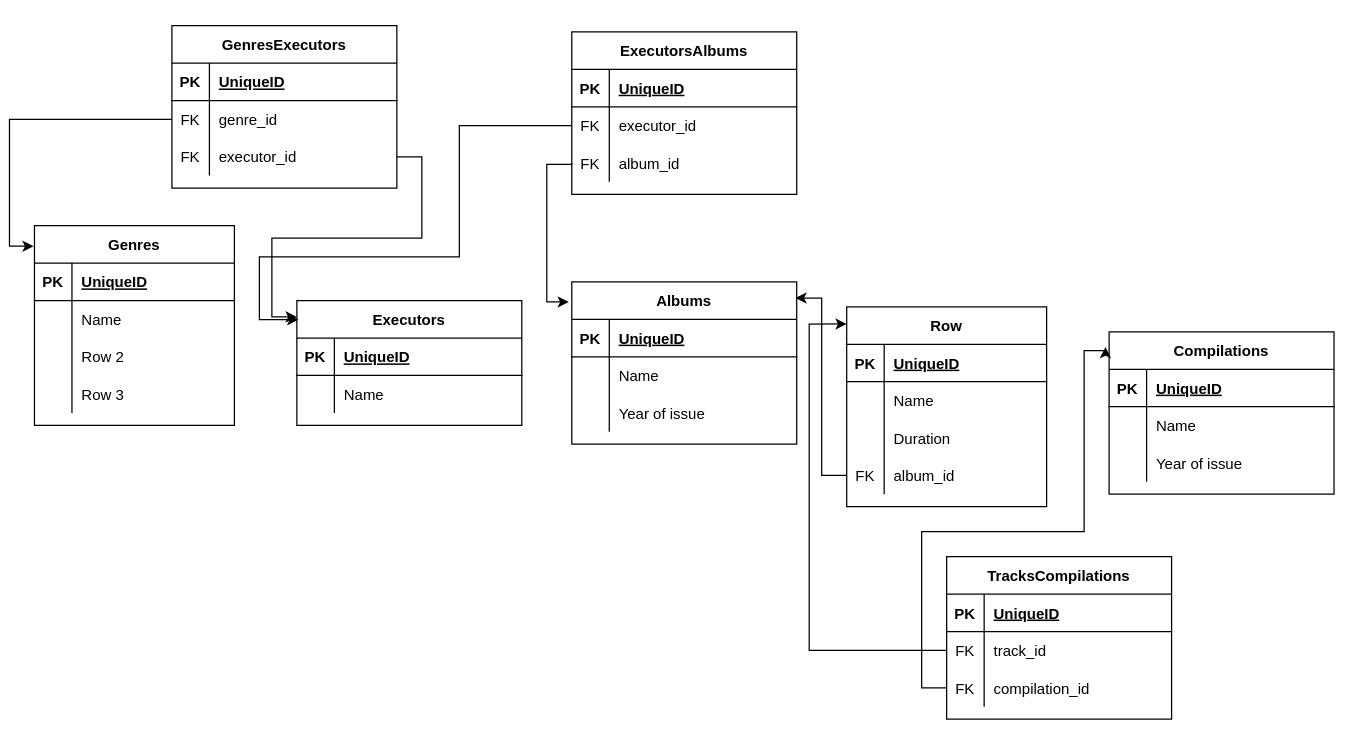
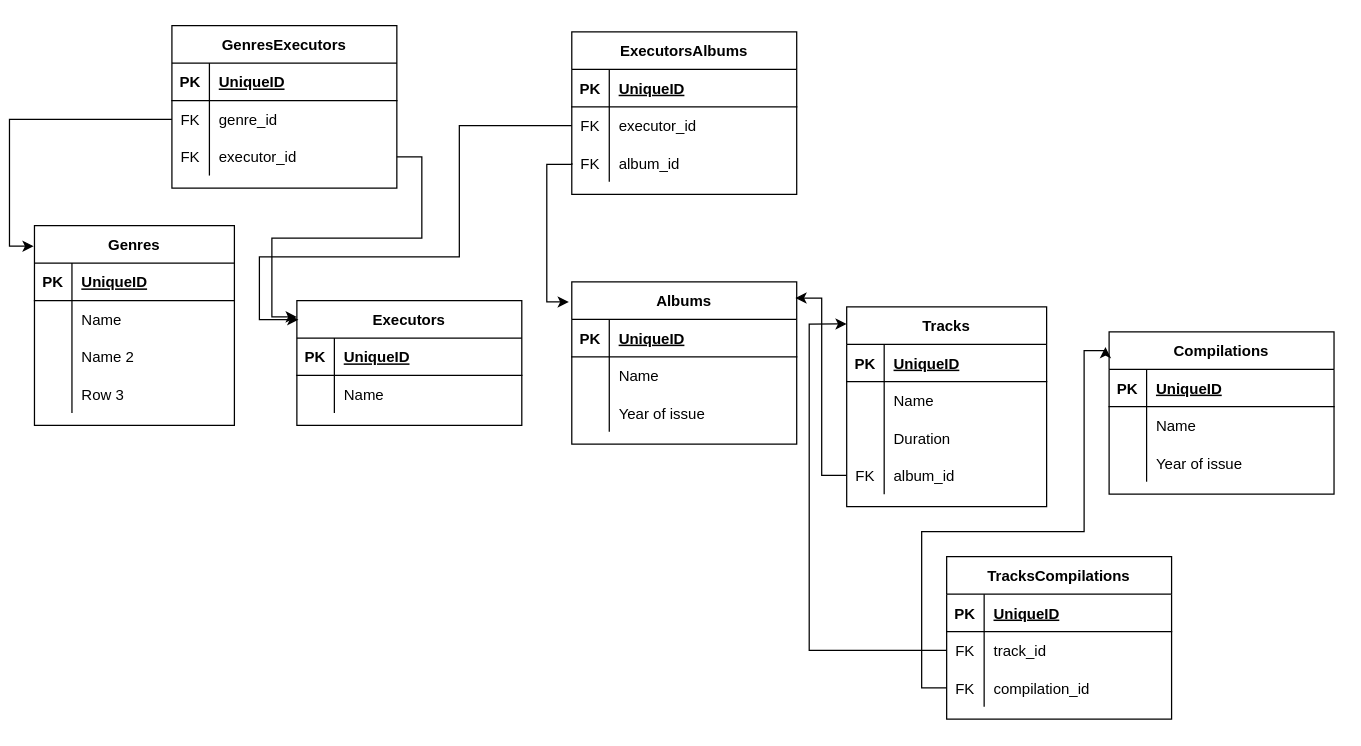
node "Row": label "Row" -> "Tracks"
node "Row 2": label "Row 2" -> "Name 2"
